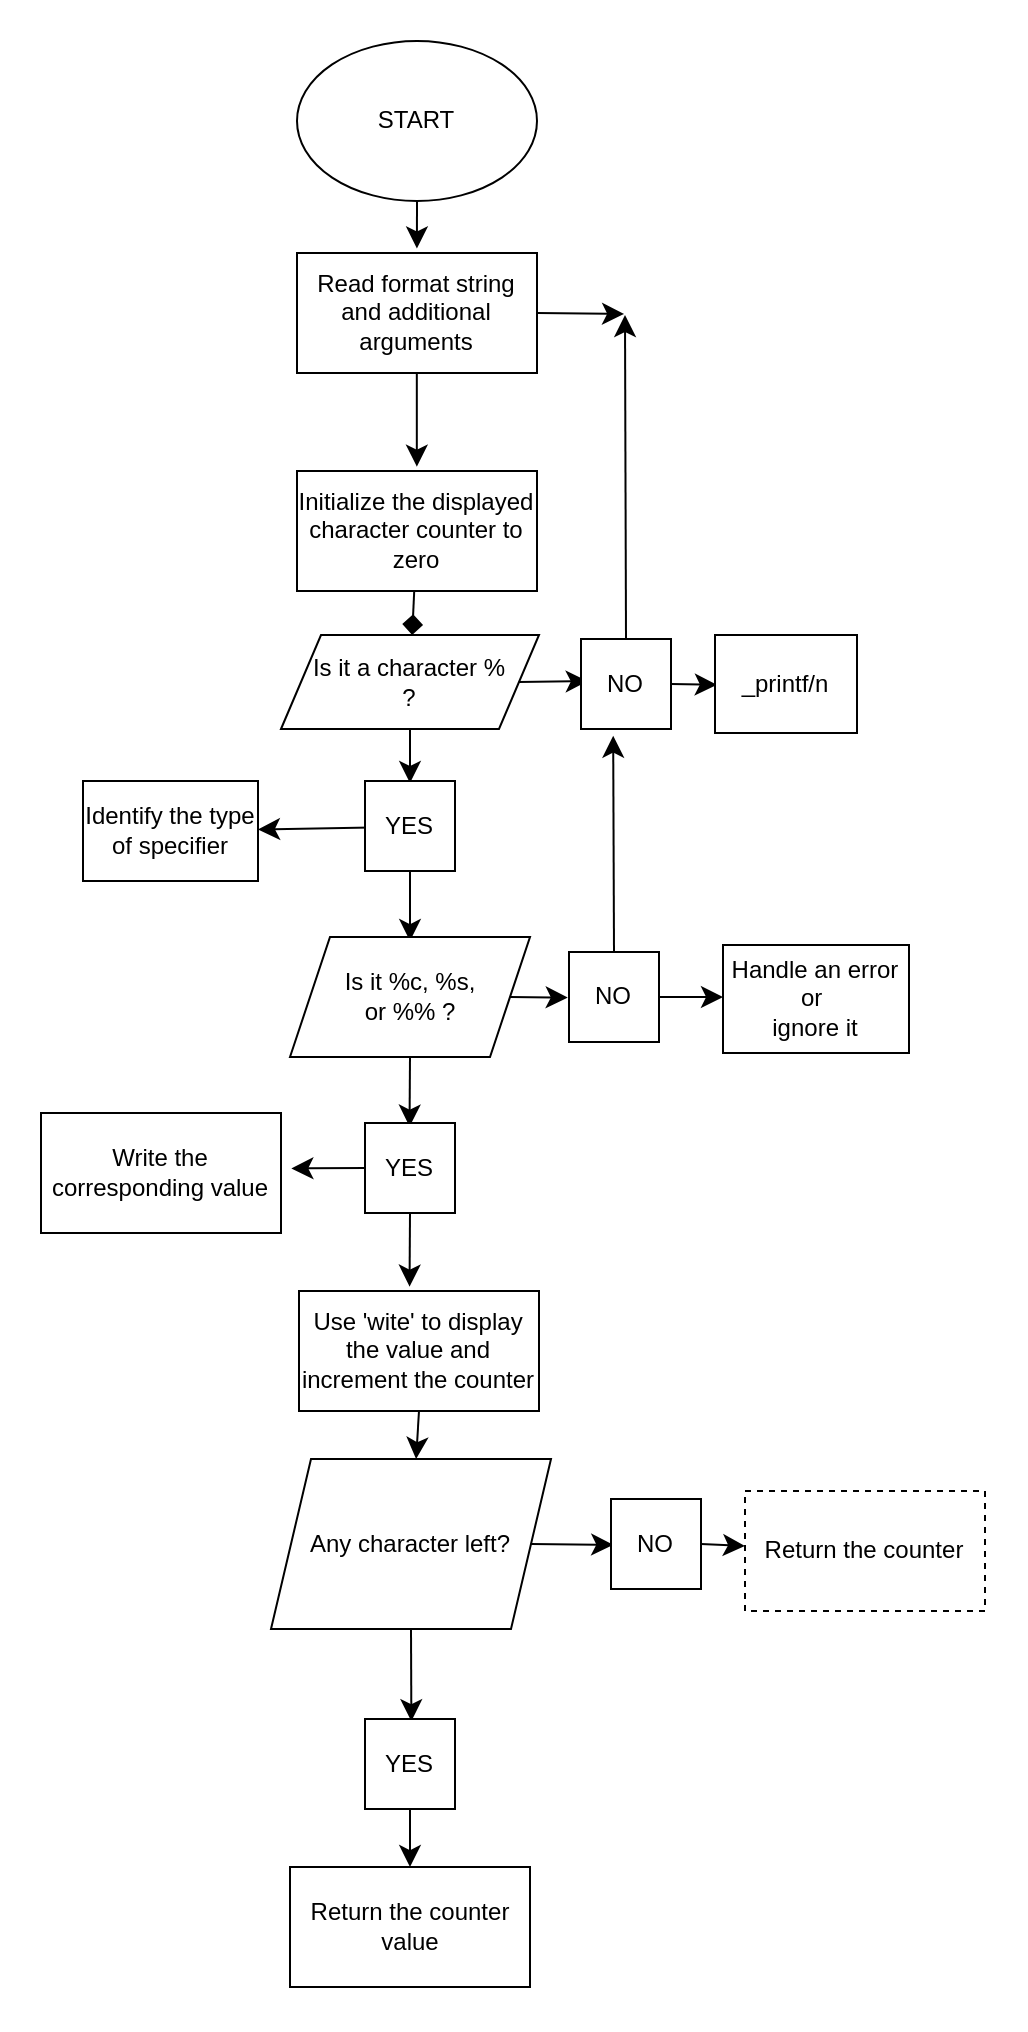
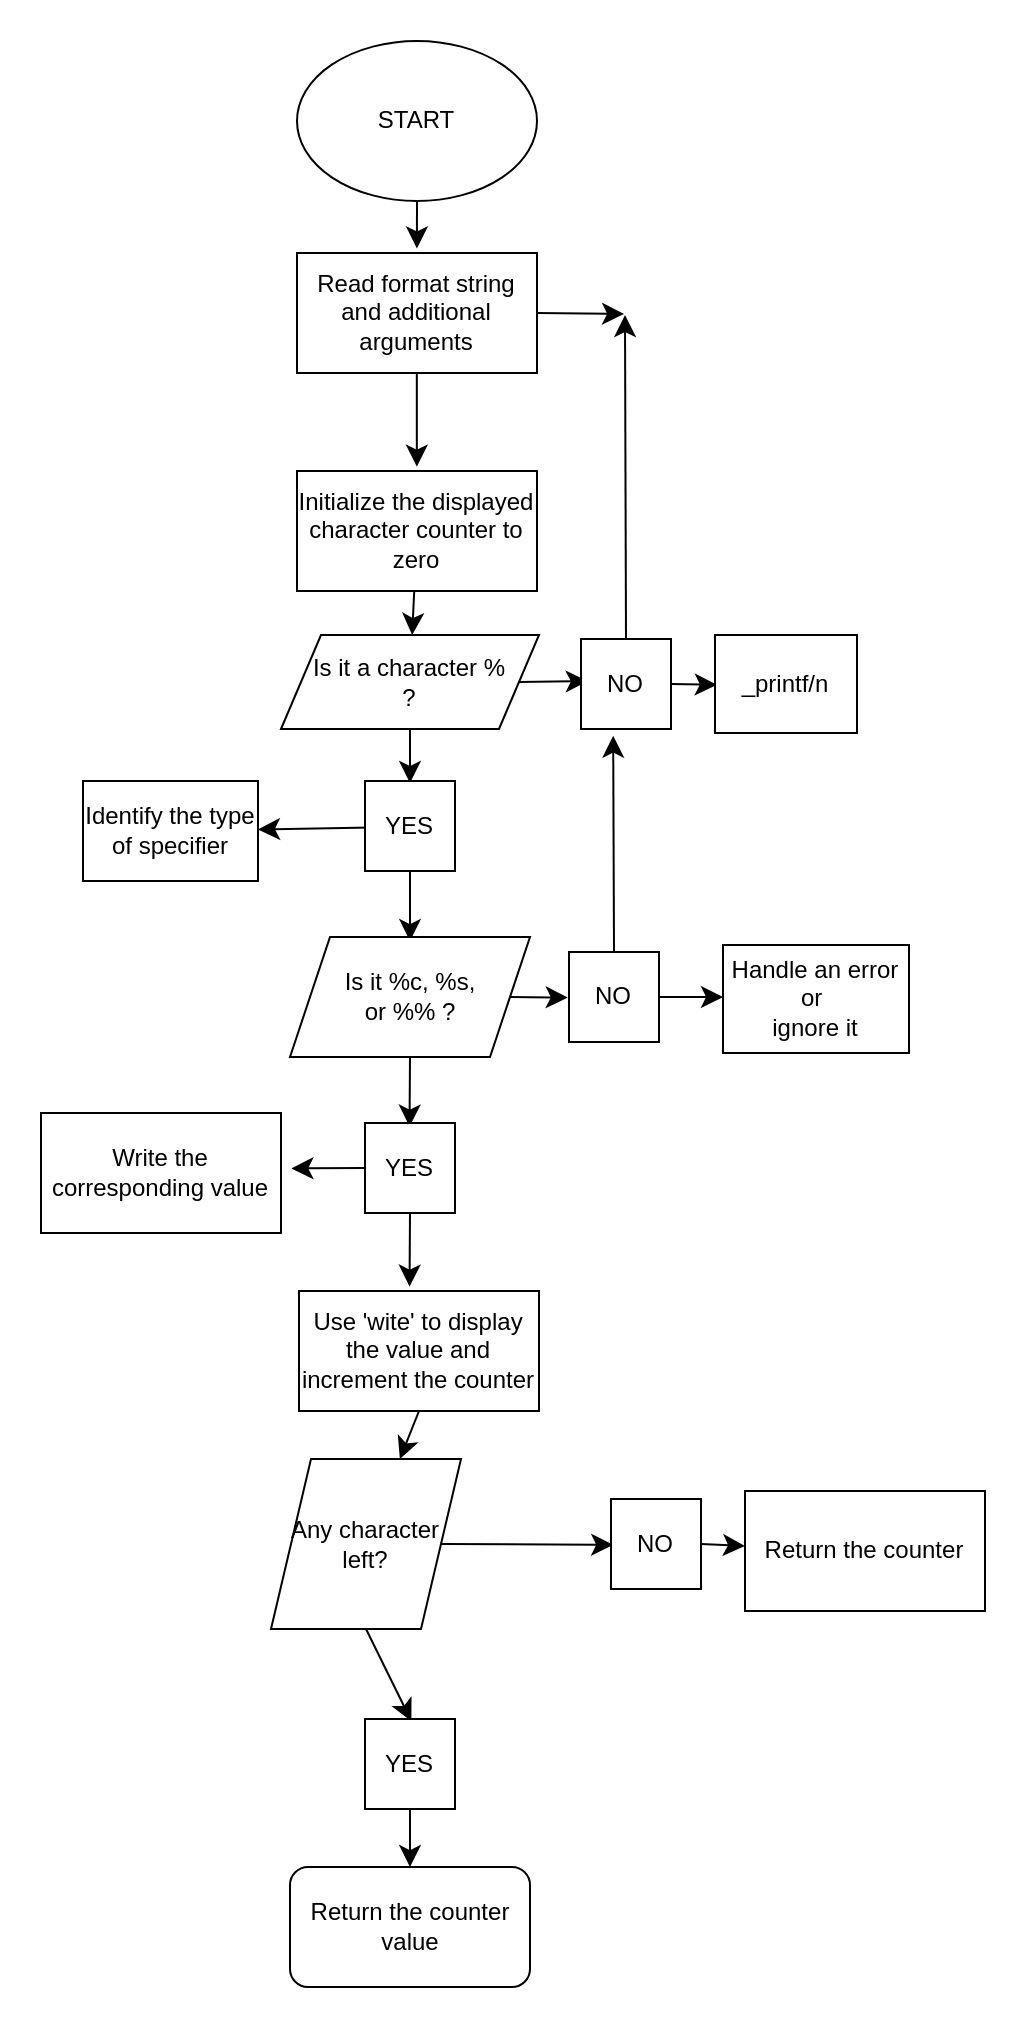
edge "Initialize the displayed character counter to zero" -> "Is it a character % ?": arrowhead diamond -> classic
node "Any character left?": size 280x170 -> 190x170
node "Return the counter": style dashed -> solid
node "Return the counter value": shape rectangle -> rounded rectangle
